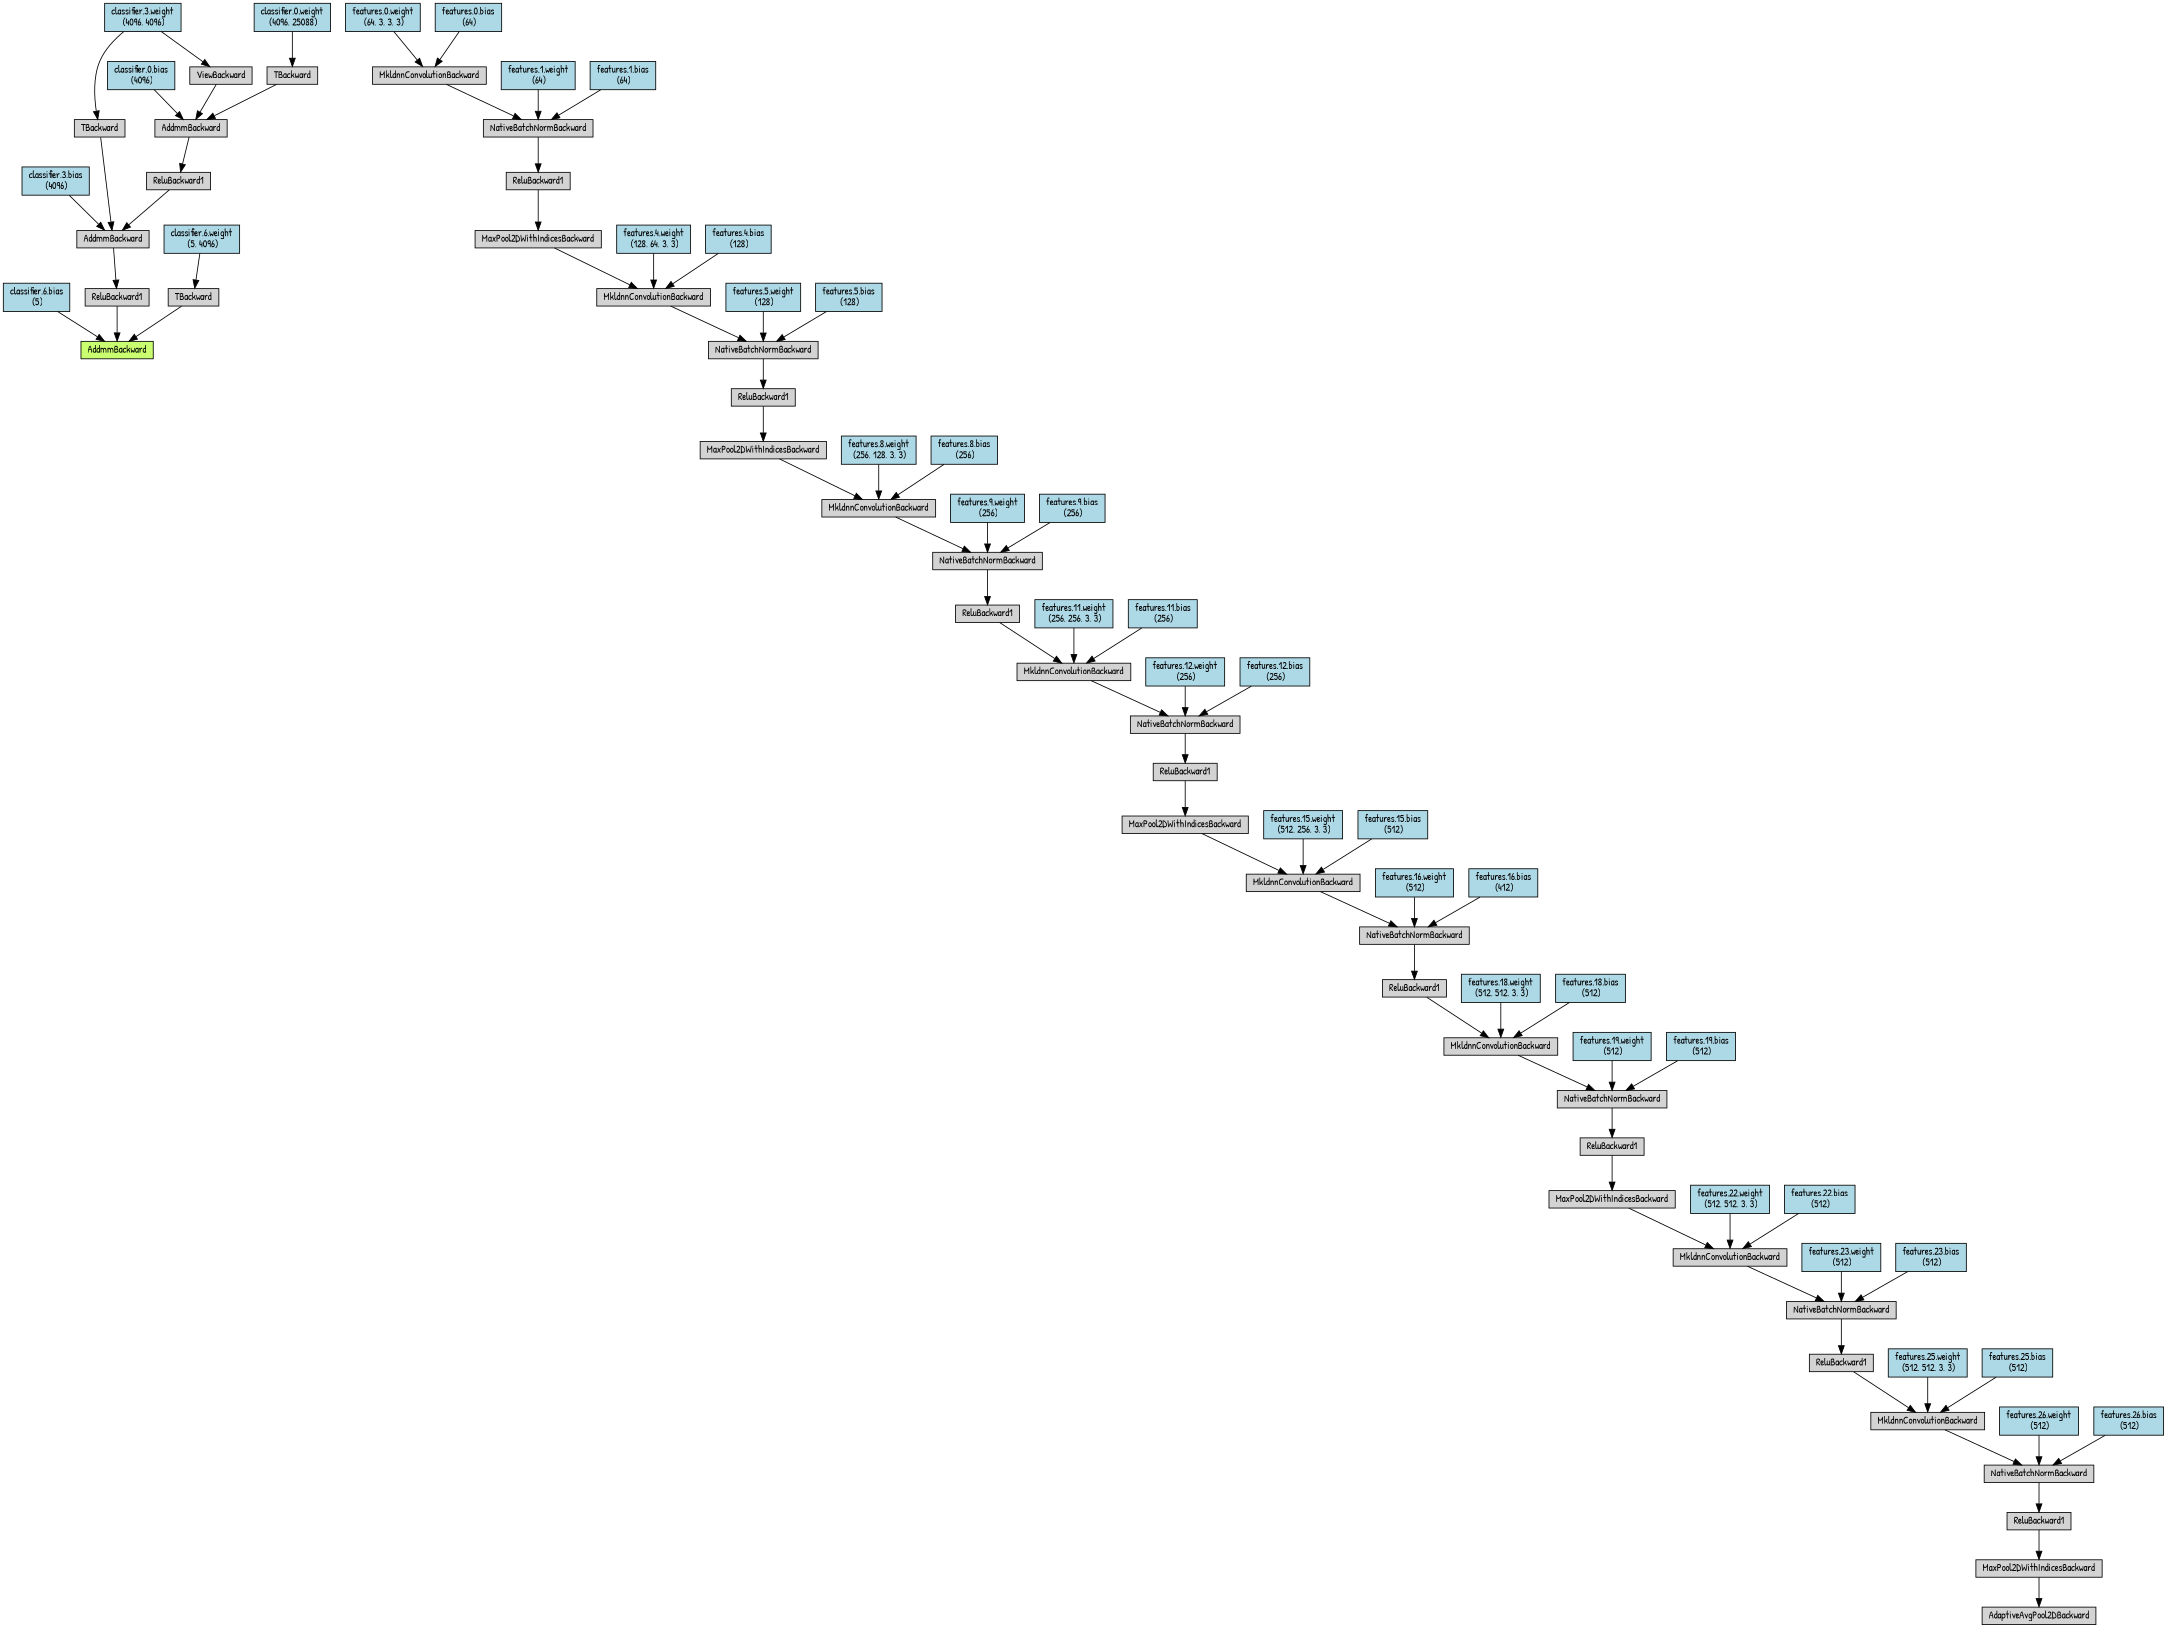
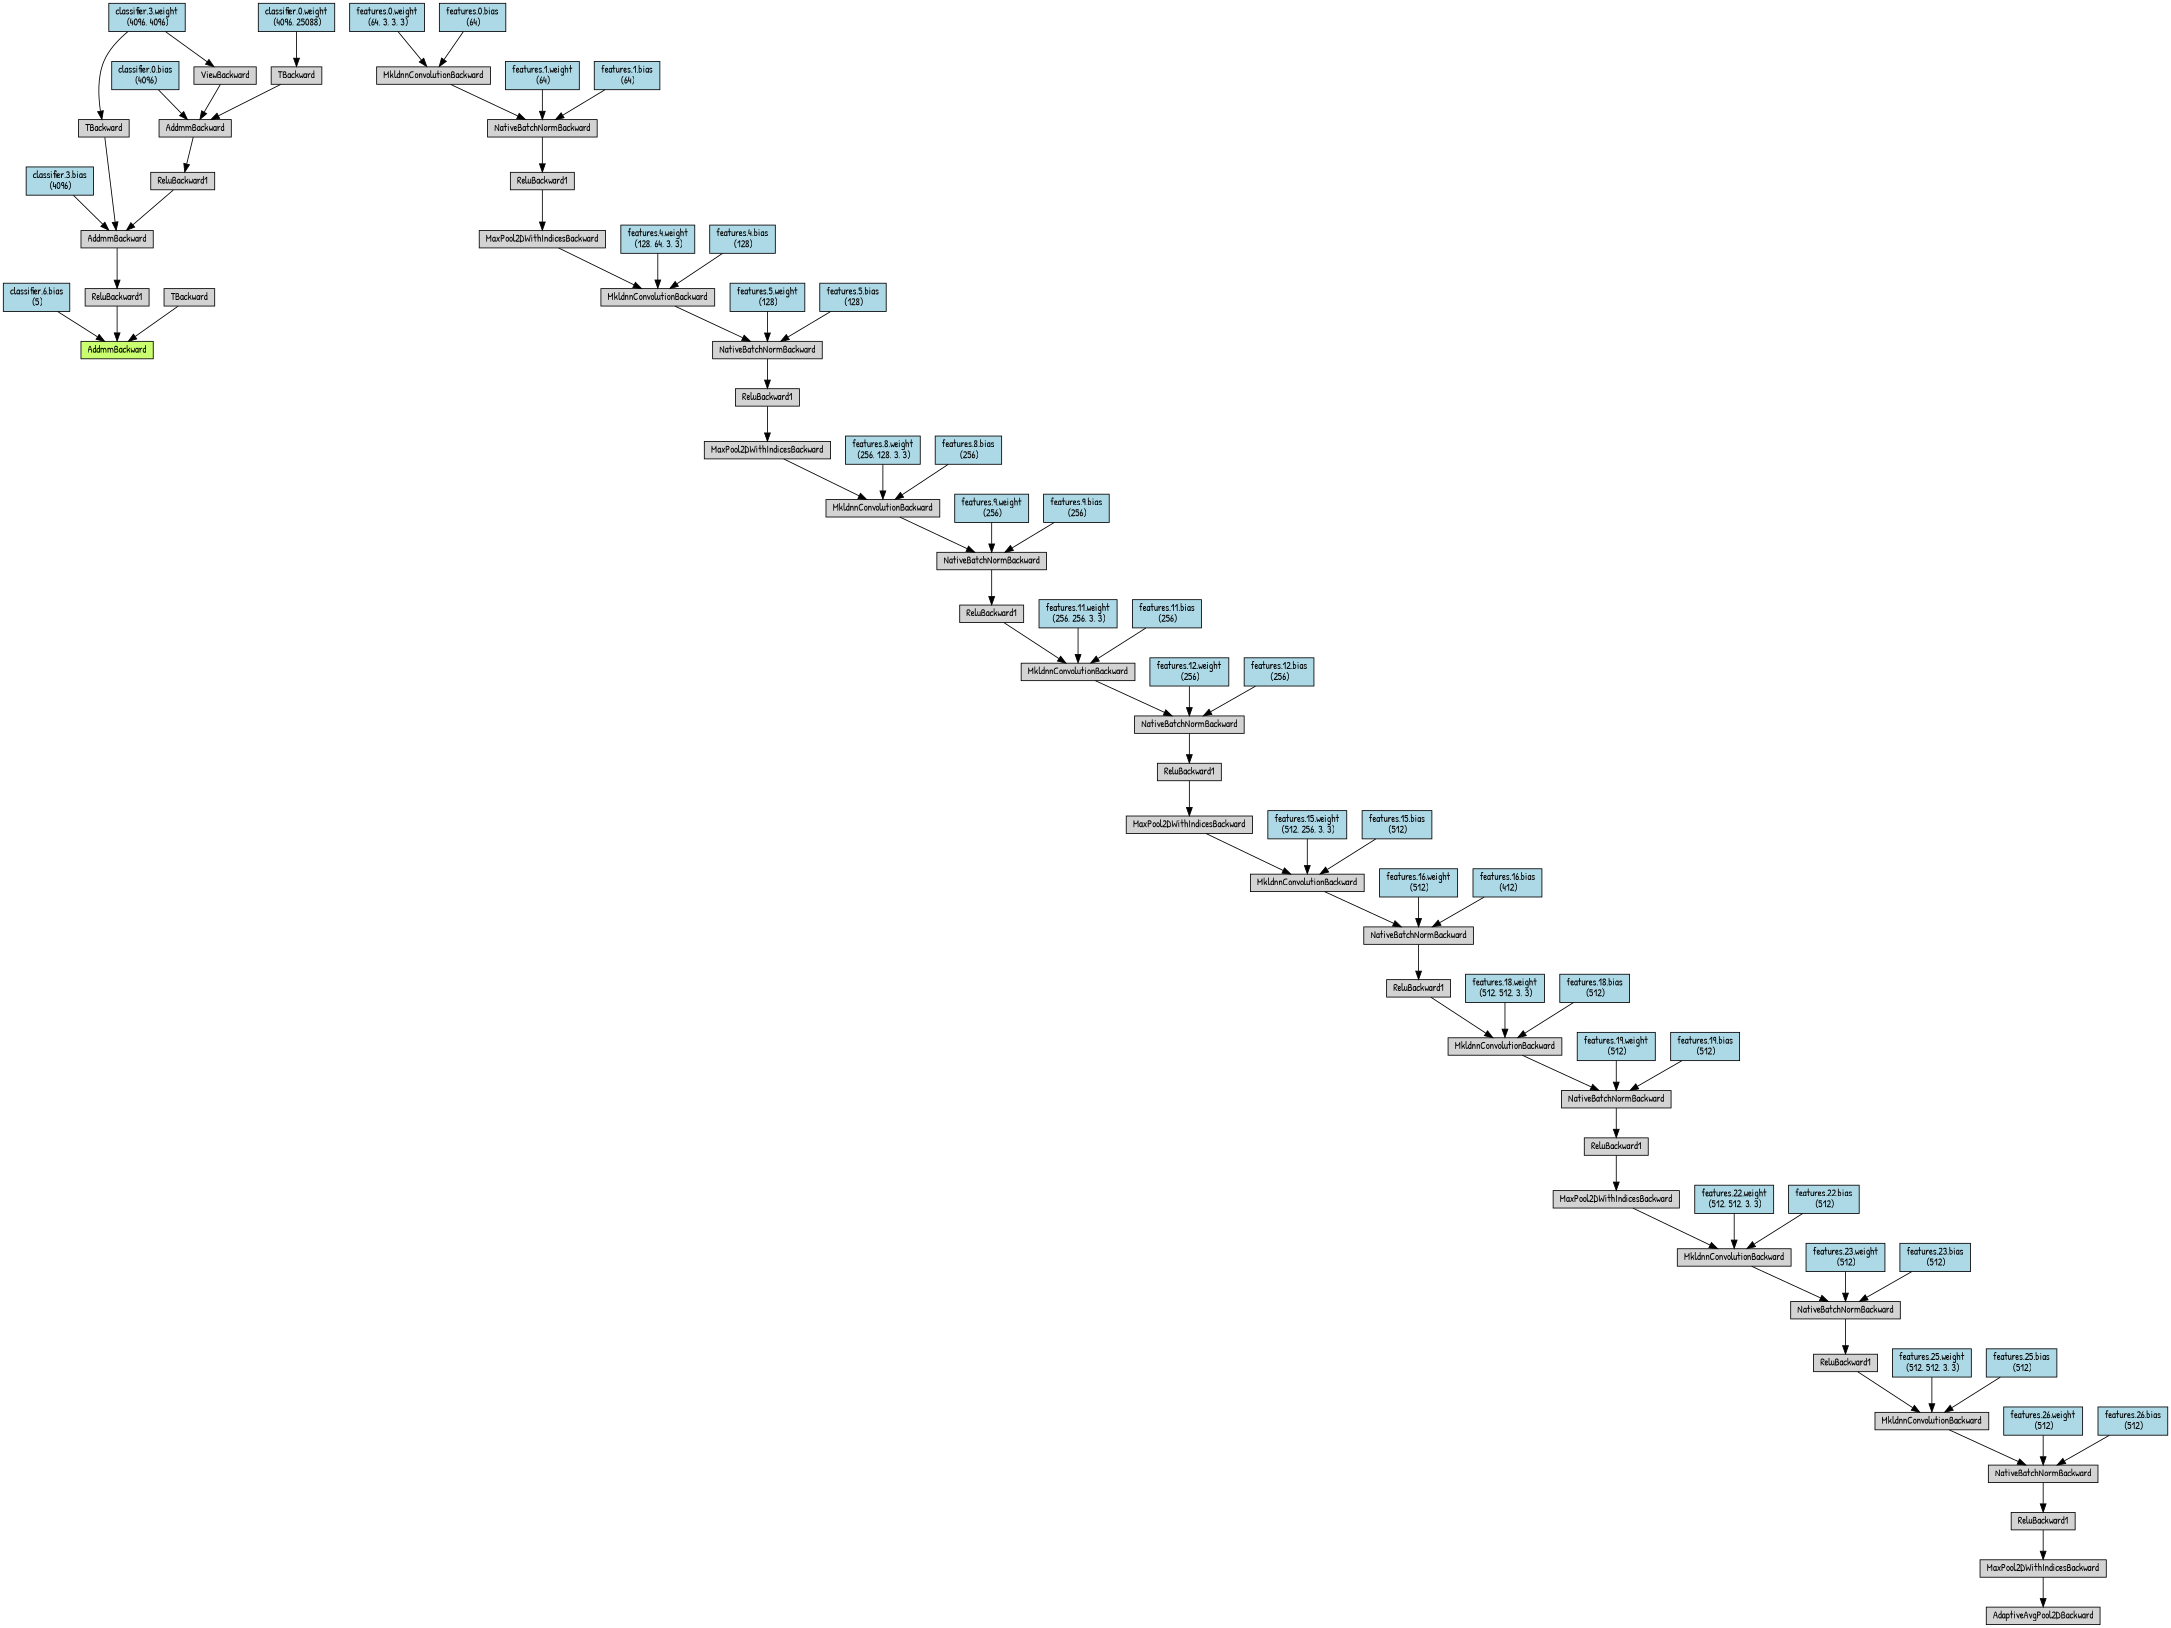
node "classifier.6.weight (5, 4096)": removed
